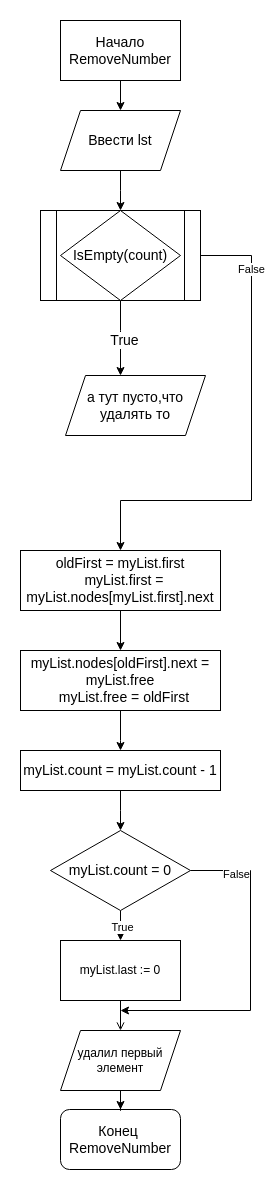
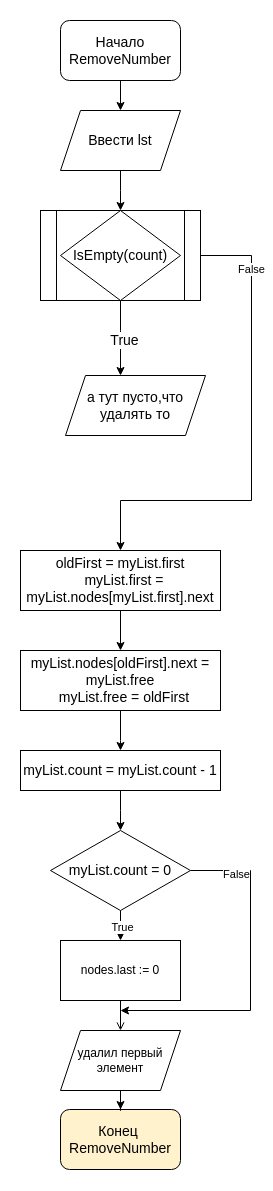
node "Начало RemoveNumber": shape rectangle -> rounded rectangle
node "myList.last := 0": label "myList.last := 0" -> "nodes.last := 0"
node "Конец RemoveNumber": fillcolor #ffffff -> #fff2cc
